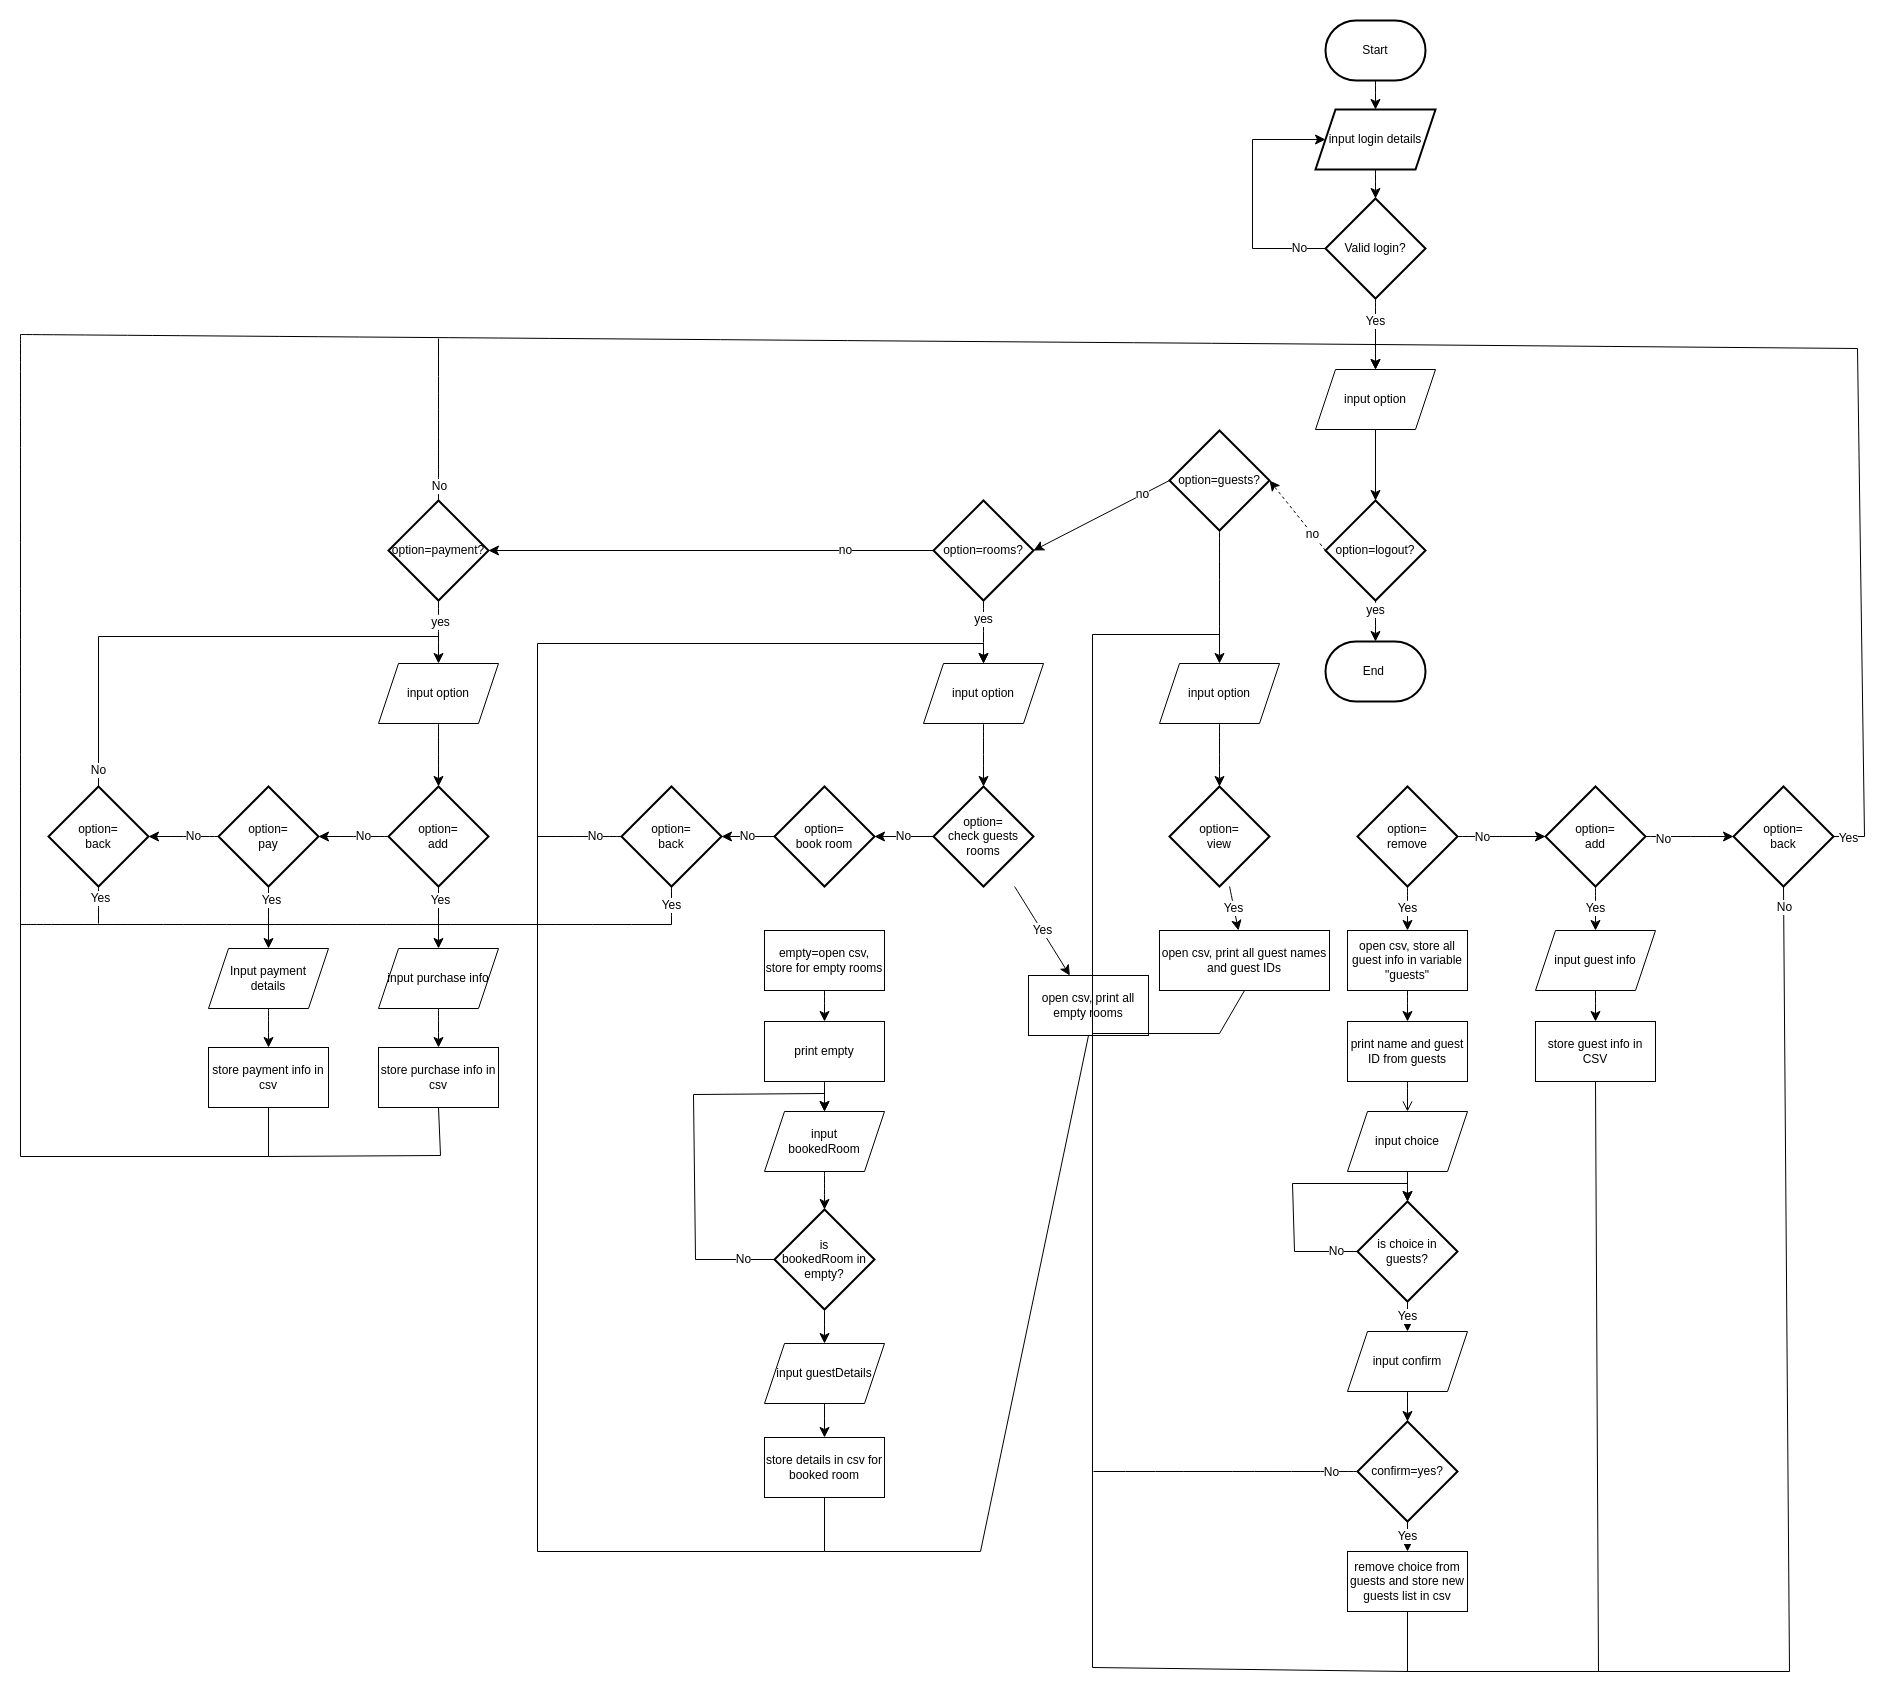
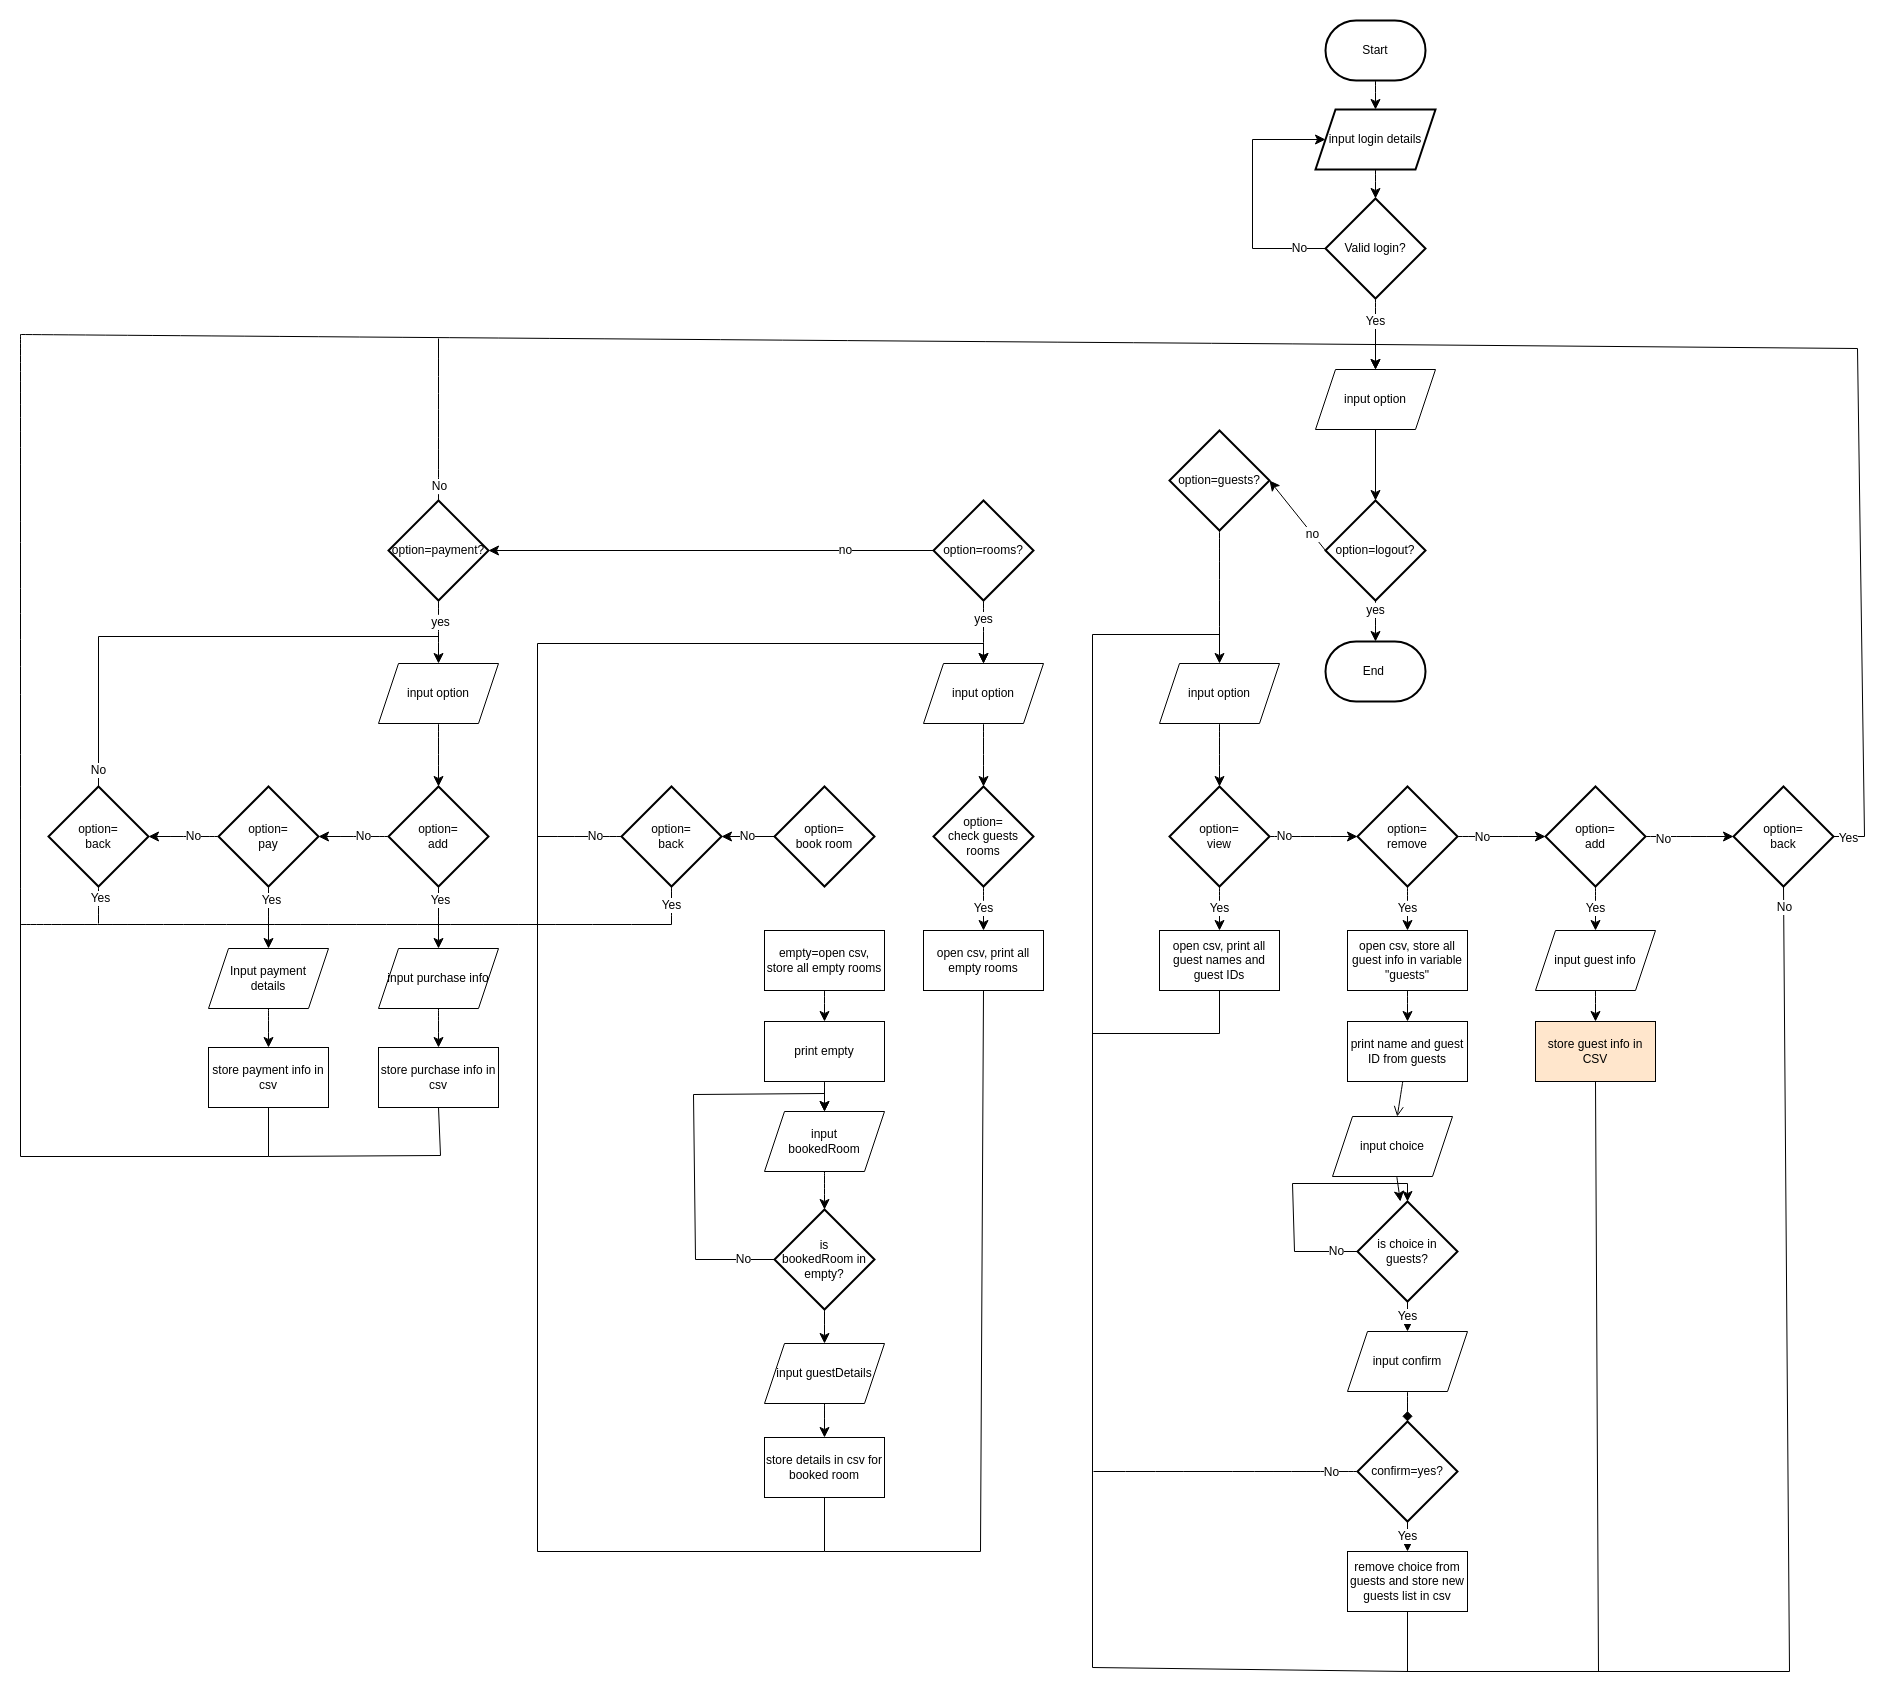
edge "option=logout?" -> "option=guests?": style dashed -> solid
edge "option=guests?" -> "option=rooms?": removed, label "no"
edge "option= check guests rooms" -> "option= book room": removed, label "No"
edge "option= view" -> "option= remove": added, label "No"
node "empty=open csv, store for empty rooms": label "empty=open csv, store for empty rooms" -> "empty=open csv, store all empty rooms"
node "open csv, print all guest names and guest IDs": size 170x60 -> 120x60
node "open csv, print all empty rooms": moved (1089, 1006) -> (984, 961)
node "store guest info in CSV": fillcolor #ffffff -> #ffe6cc
node "input choice": moved (1408, 1142) -> (1393, 1147)
edge "input confirm" -> "confirm=yes?": arrowhead classic -> diamond
